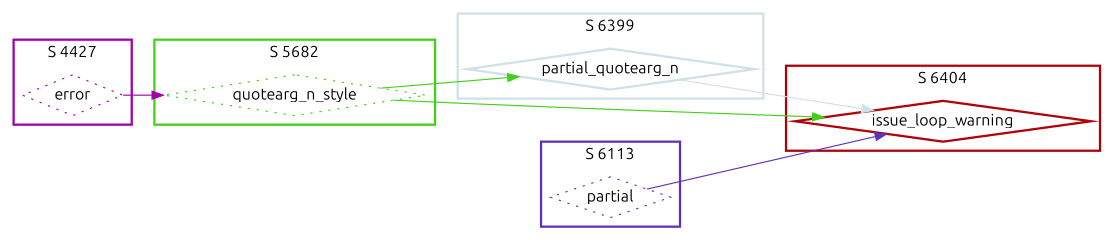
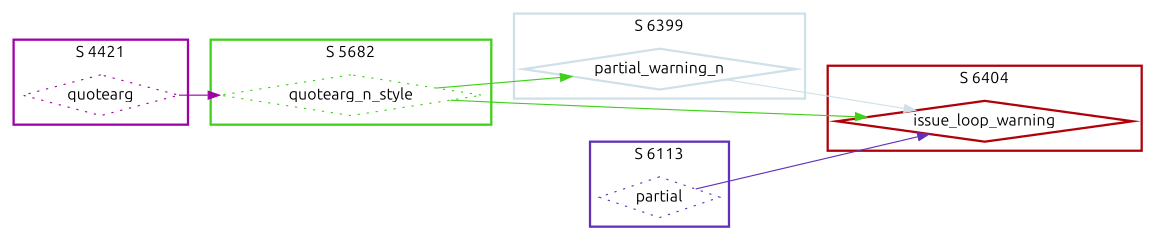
cluster "S 4427": label "S 4427" -> "S 4421"
node "partial_quotearg_n": label "partial_quotearg_n" -> "partial_warning_n"
node "error": label "error" -> "quotearg"
